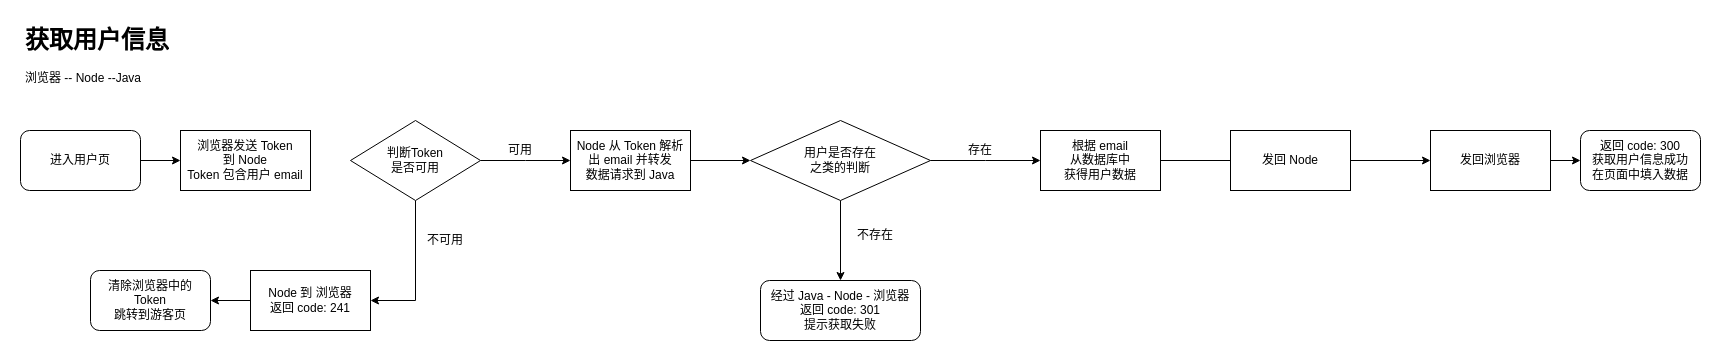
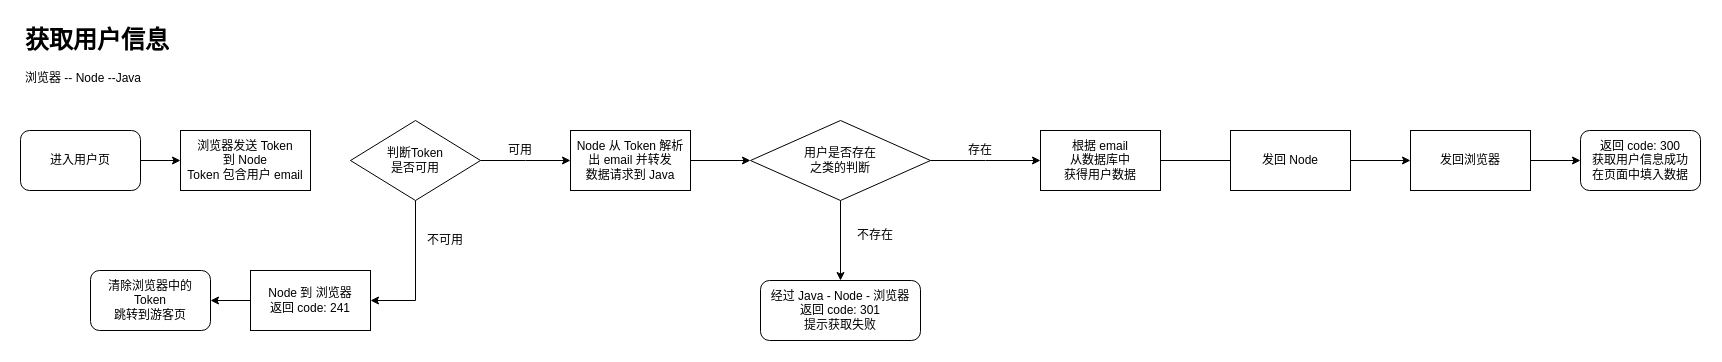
node "发回浏览器": moved (1491, 161) -> (1471, 161)
